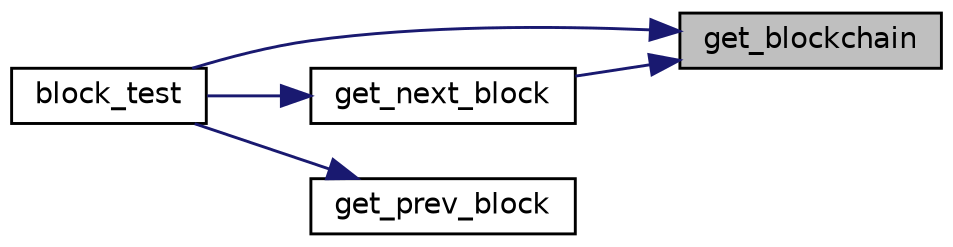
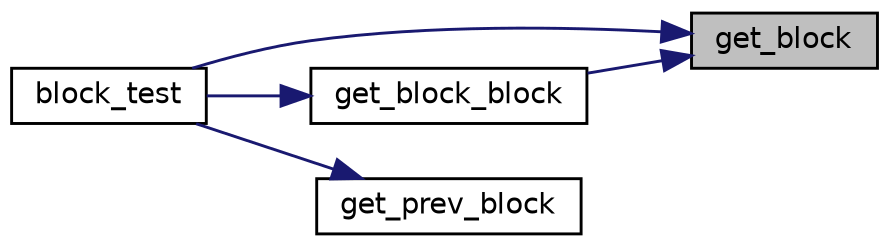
node "get_blockchain": label "get_blockchain" -> "get_block"
node "get_next_block": label "get_next_block" -> "get_block_block"
